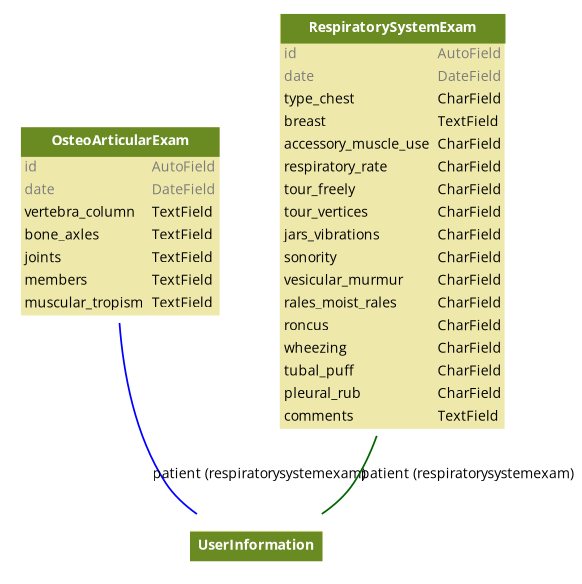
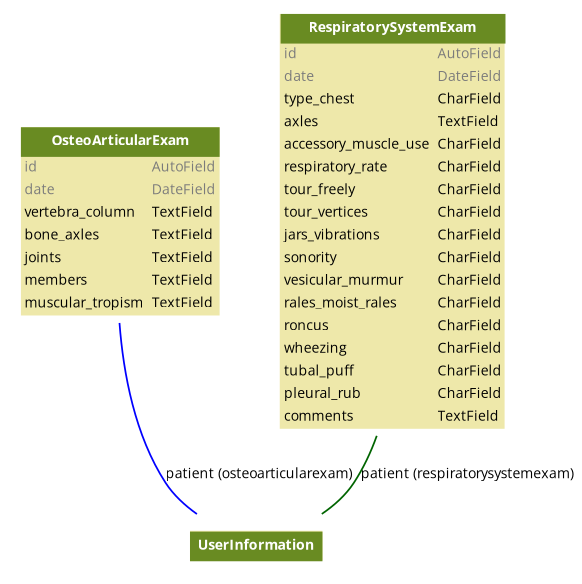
node "RespiratorySystemExam": text "breast" -> "axles"
edge "OsteoArticularExam" -- "UserInformation": label "patient (respiratorysystemexam)" -> "patient (osteoarticularexam)"
